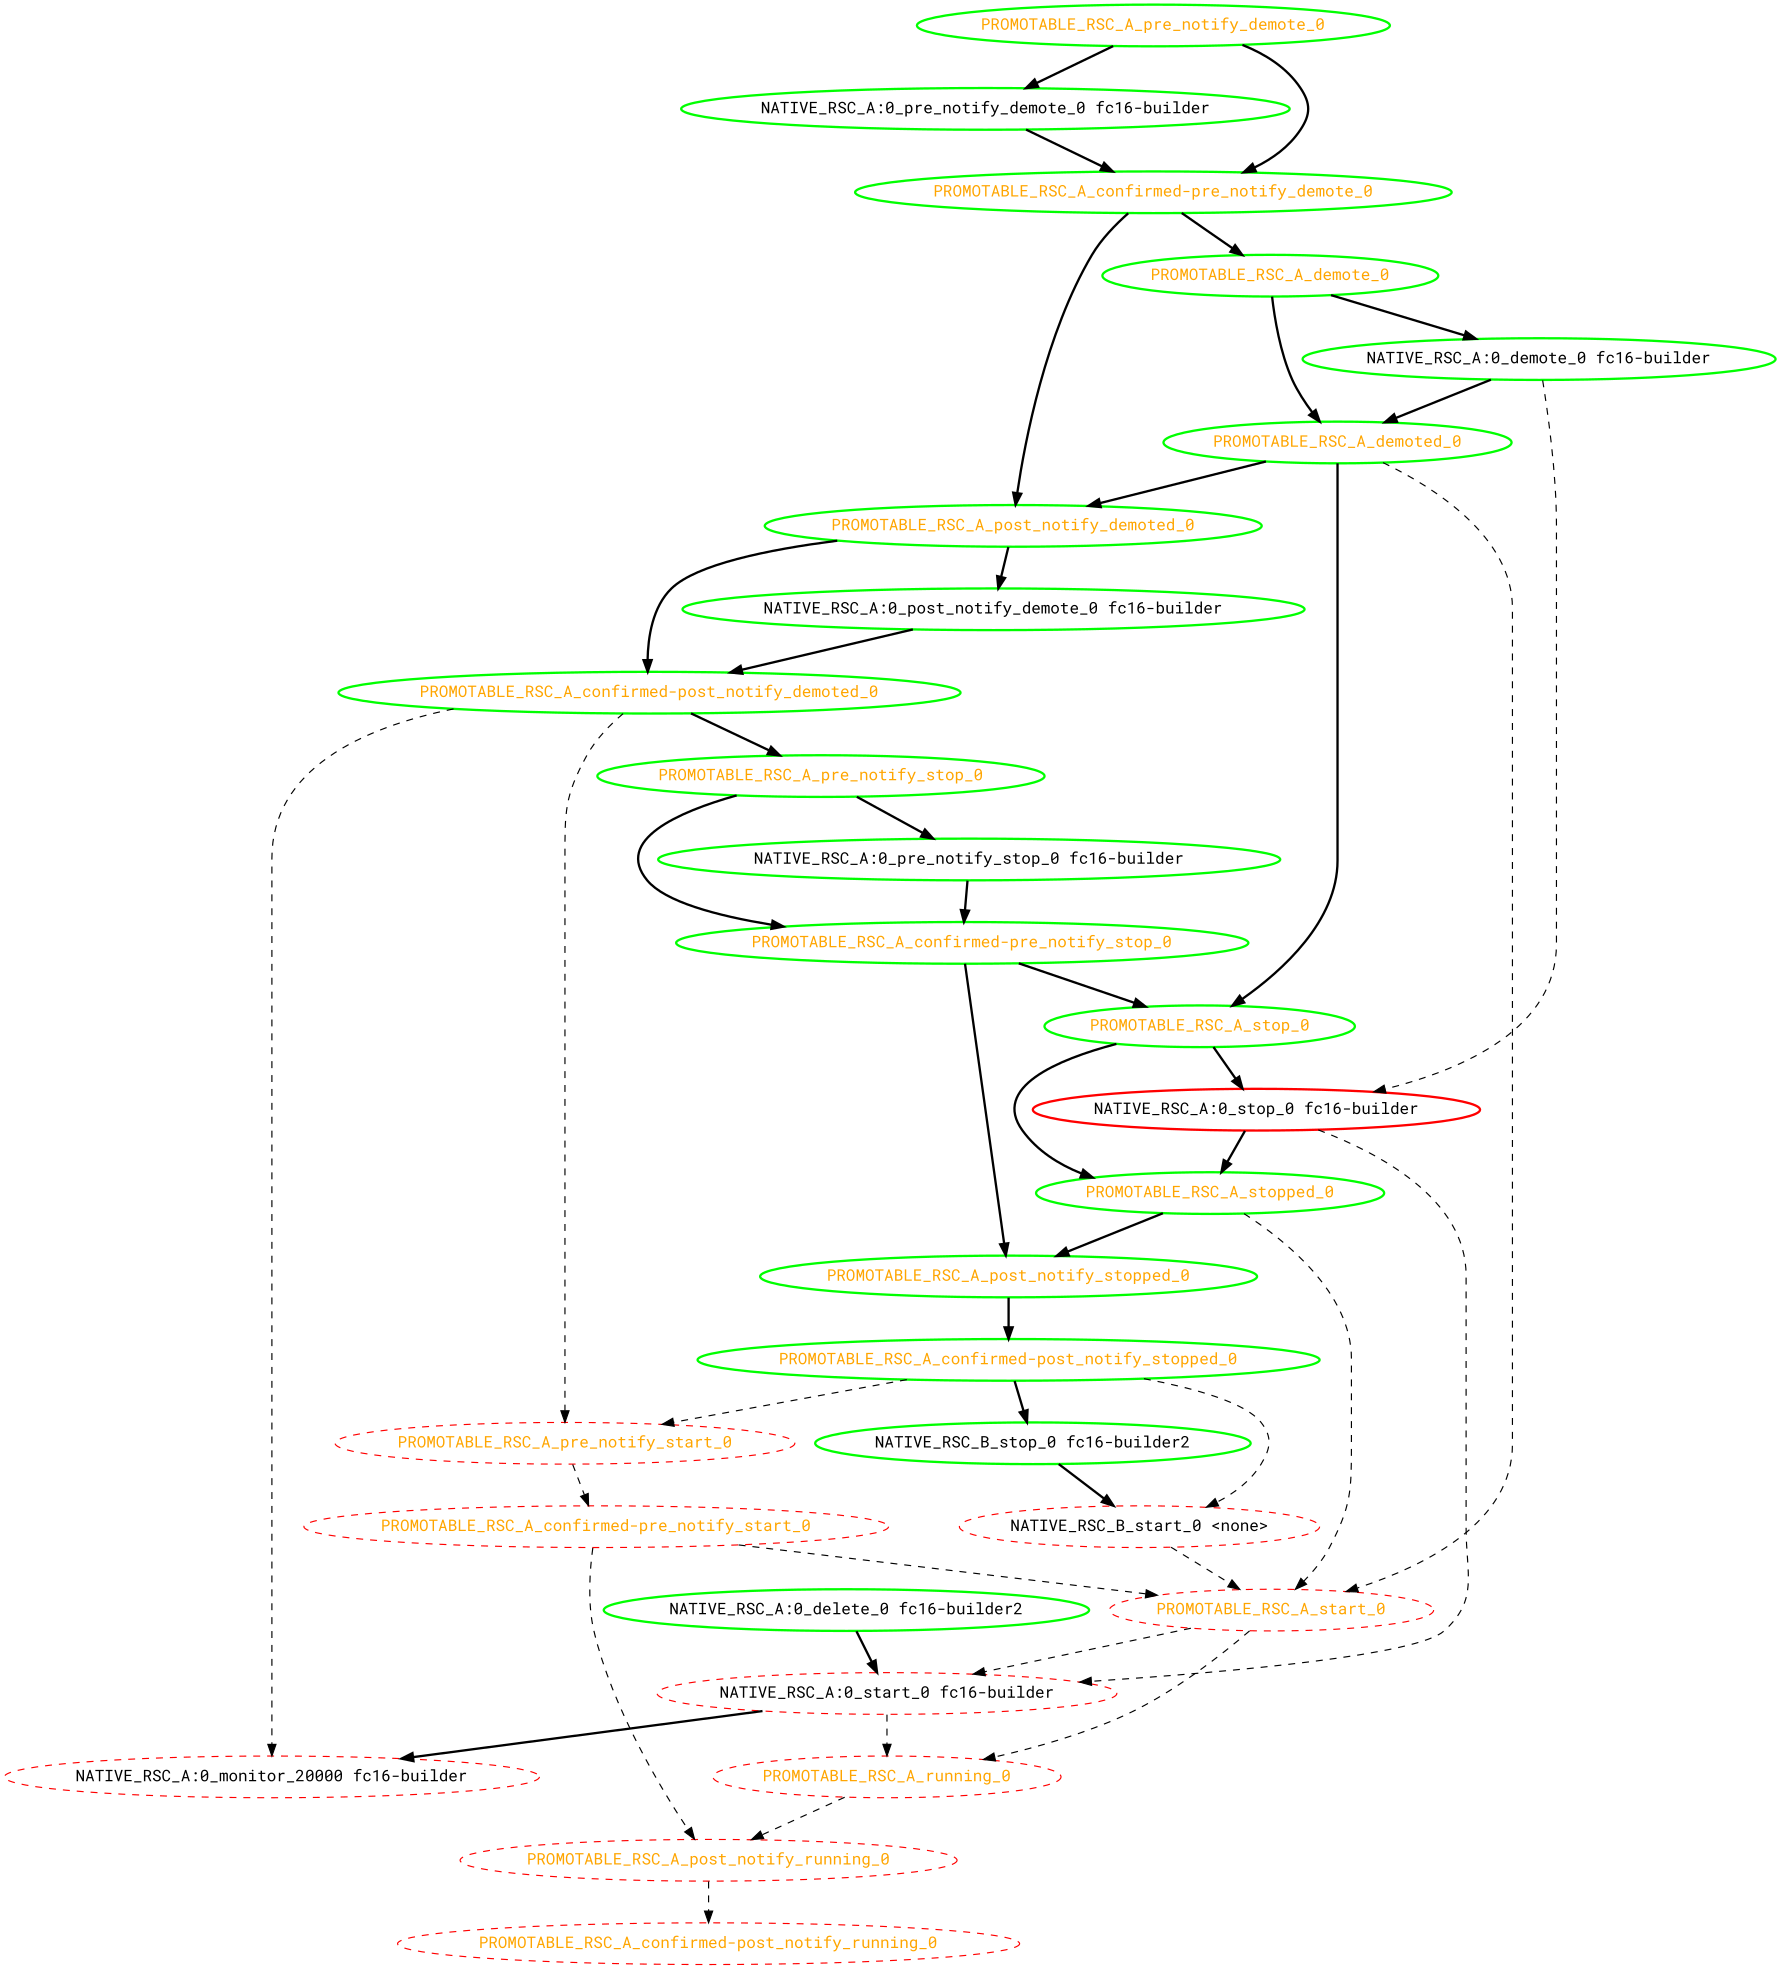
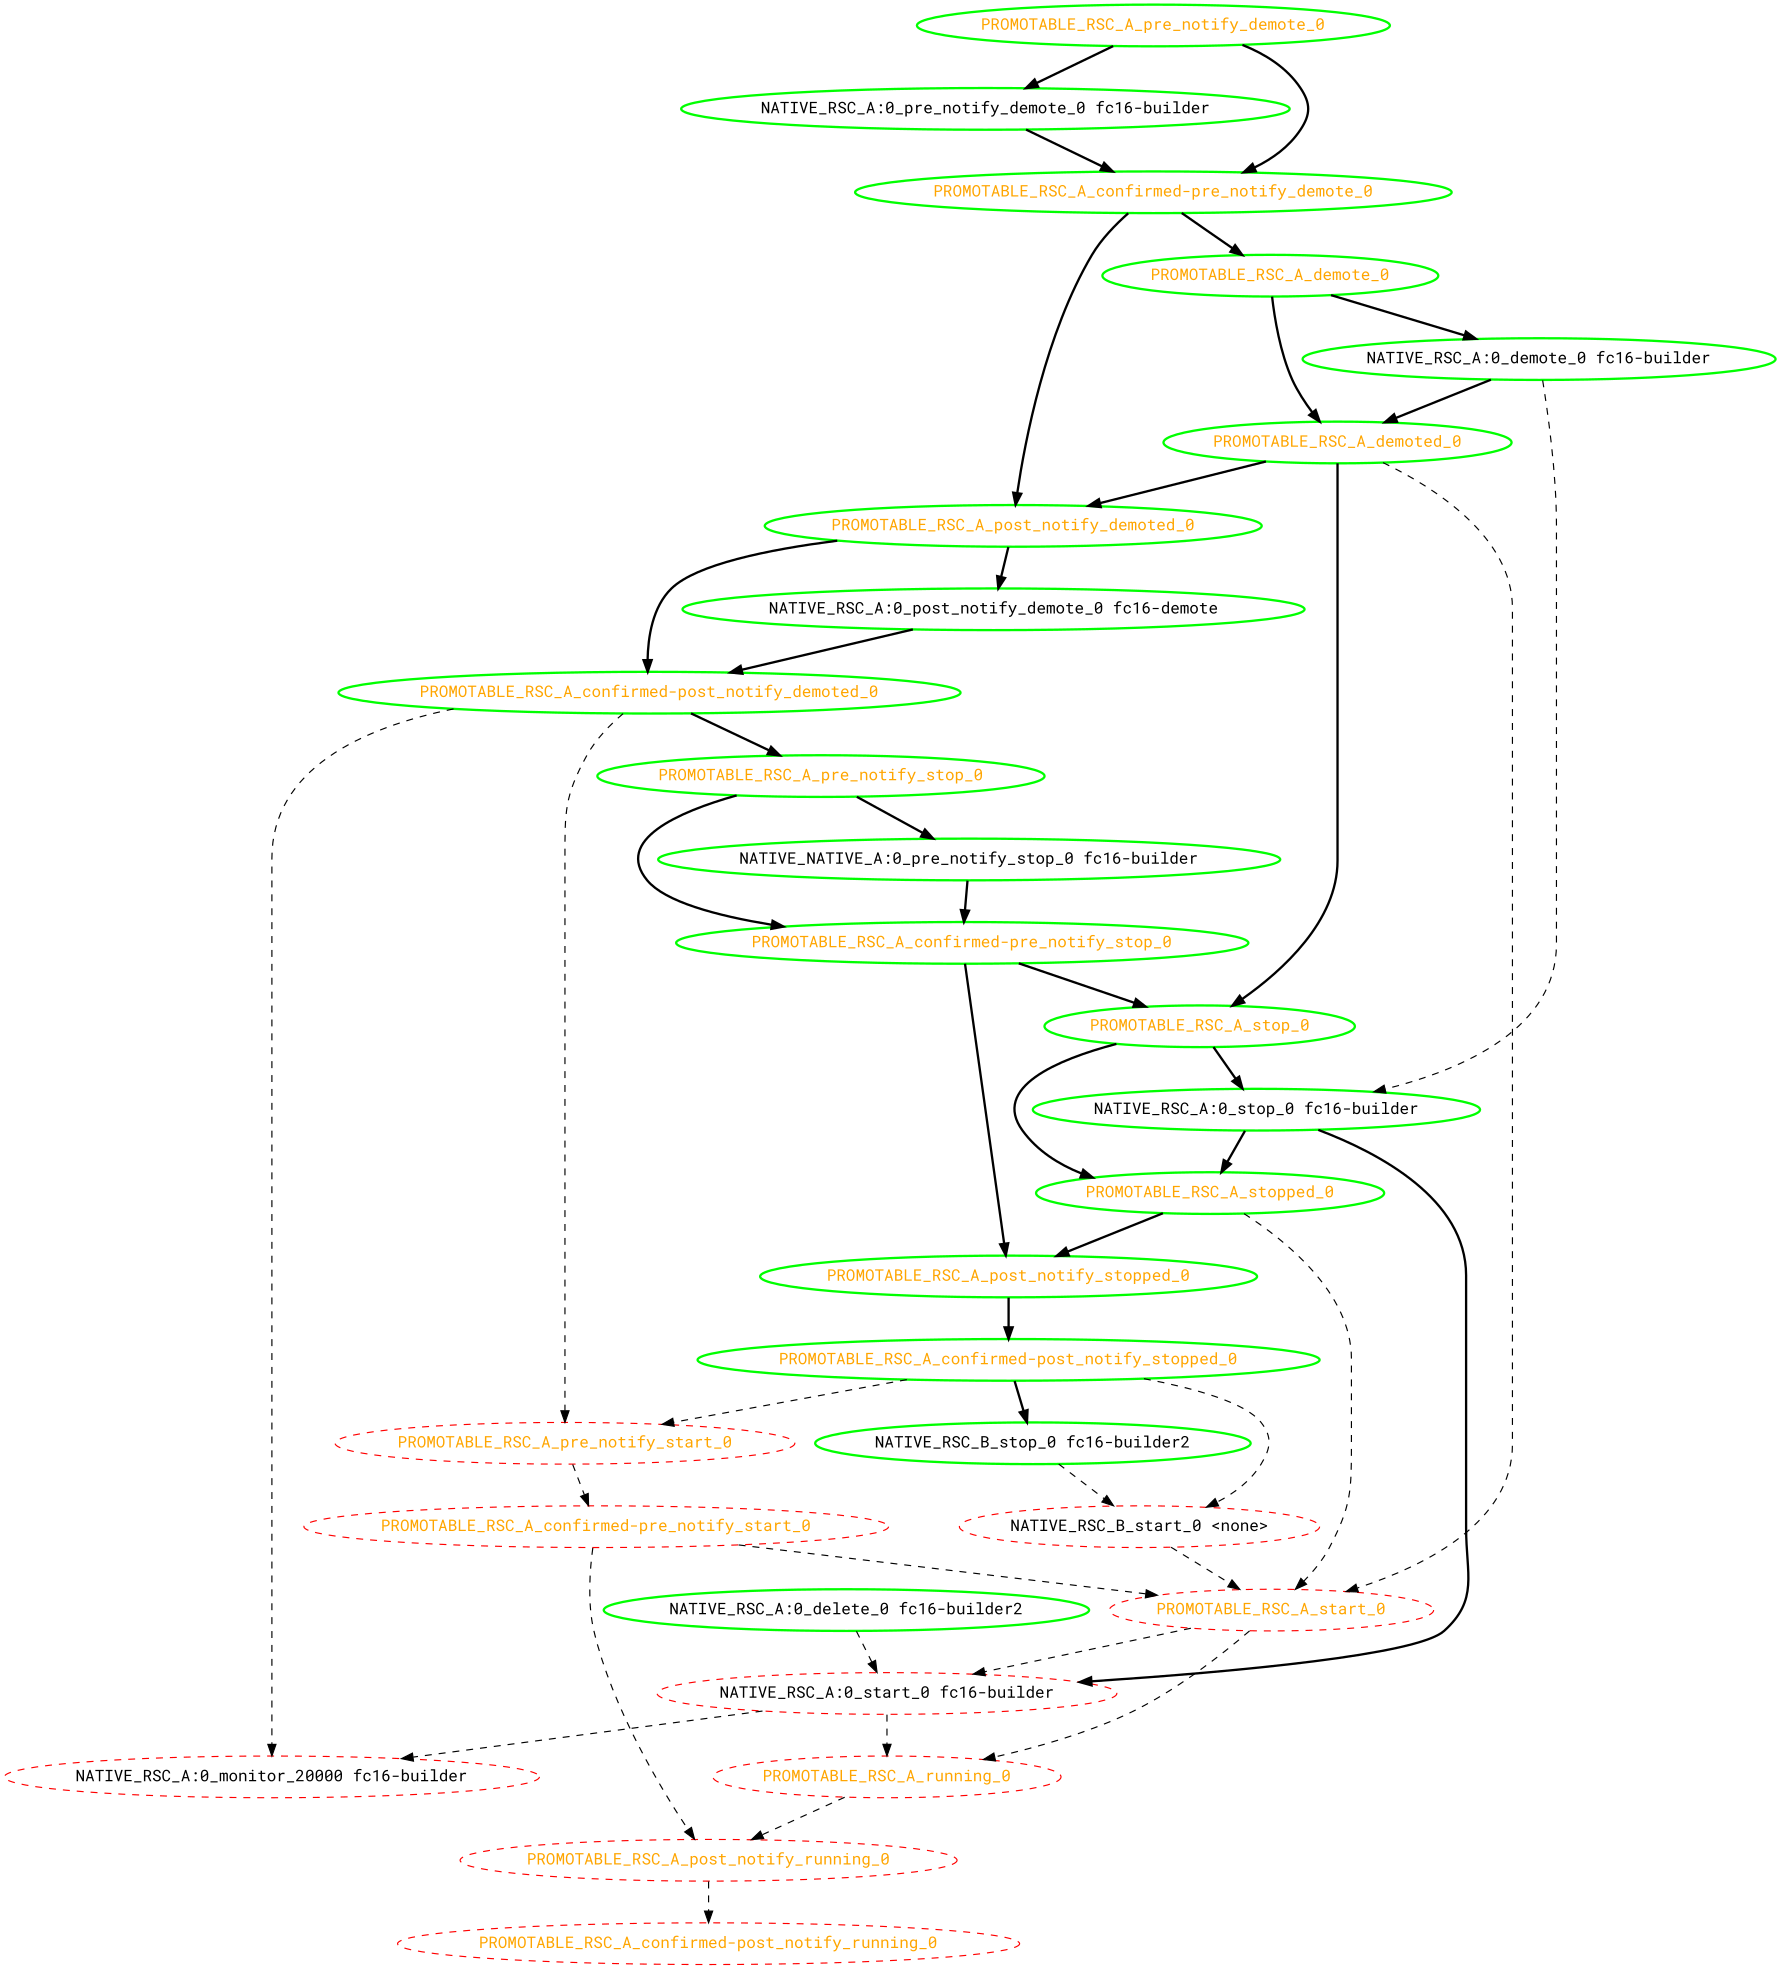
node "NATIVE_RSC_A:0_post_notify_demote_0 fc16-builder": label "NATIVE_RSC_A:0_post_notify_demote_0 fc16-builder" -> "NATIVE_RSC_A:0_post_notify_demote_0 fc16-demote"
node "NATIVE_RSC_A:0_pre_notify_stop_0 fc16-builder": label "NATIVE_RSC_A:0_pre_notify_stop_0 fc16-builder" -> "NATIVE_NATIVE_A:0_pre_notify_stop_0 fc16-builder"
node "NATIVE_RSC_A:0_stop_0 fc16-builder": color red -> green
edge "NATIVE_RSC_B_stop_0 fc16-builder2" -> "NATIVE_RSC_B_start_0 <none>": style bold -> dashed
edge "NATIVE_RSC_A:0_stop_0 fc16-builder" -> "NATIVE_RSC_A:0_start_0 fc16-builder": style dashed -> bold
edge "NATIVE_RSC_A:0_delete_0 fc16-builder2" -> "NATIVE_RSC_A:0_start_0 fc16-builder": style bold -> dashed
edge "NATIVE_RSC_A:0_start_0 fc16-builder" -> "NATIVE_RSC_A:0_monitor_20000 fc16-builder": style bold -> dashed
